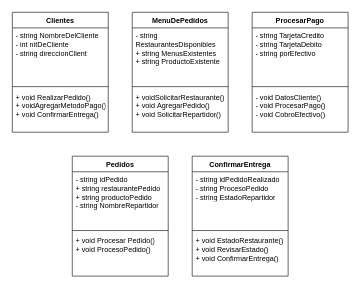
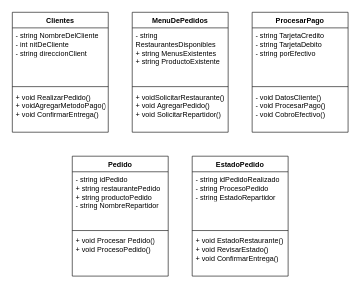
node "Pedidos": label "Pedidos" -> "Pedido"
node "ConfirmarEntrega": label "ConfirmarEntrega" -> "EstadoPedido"
